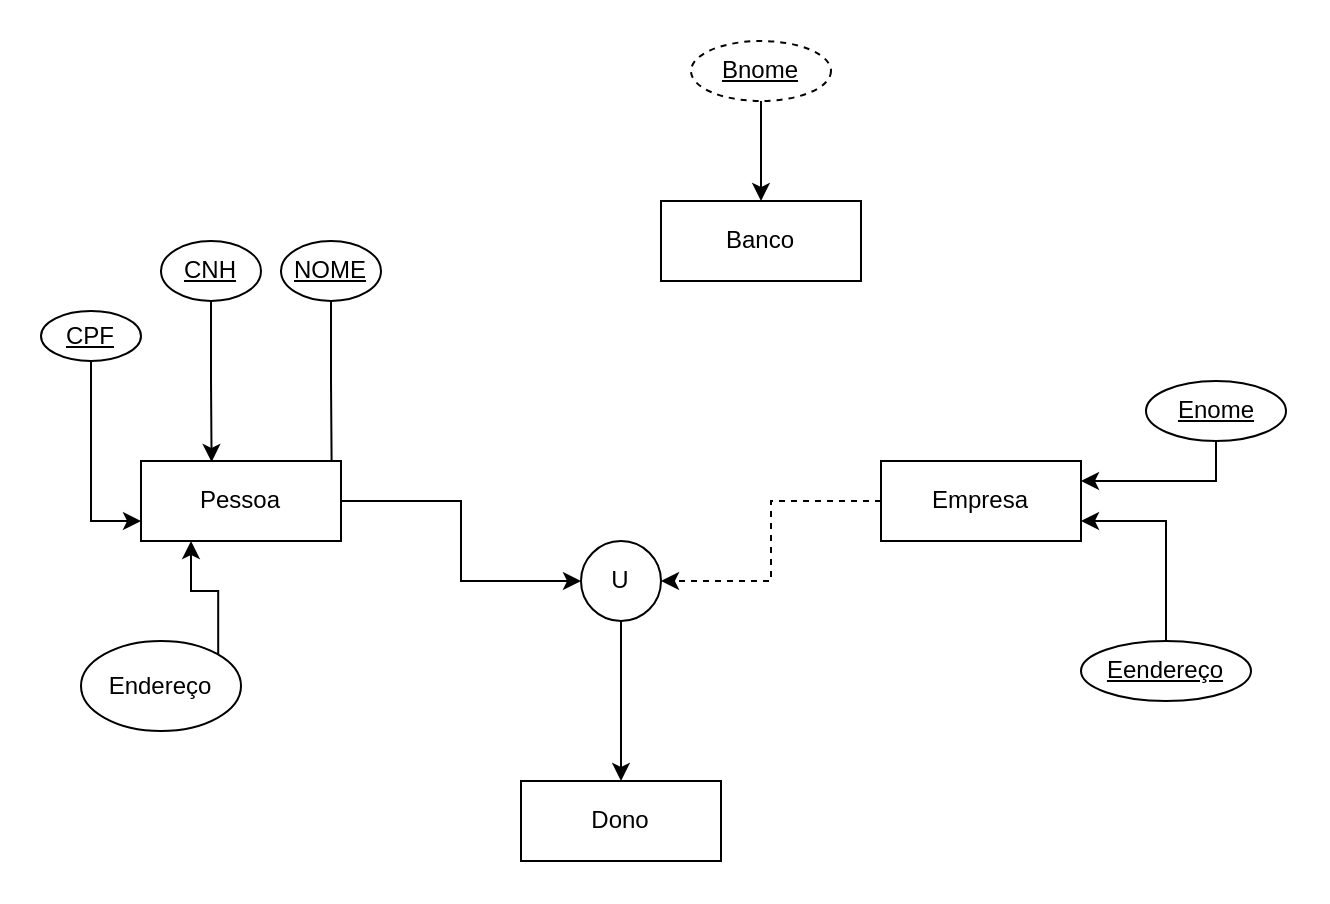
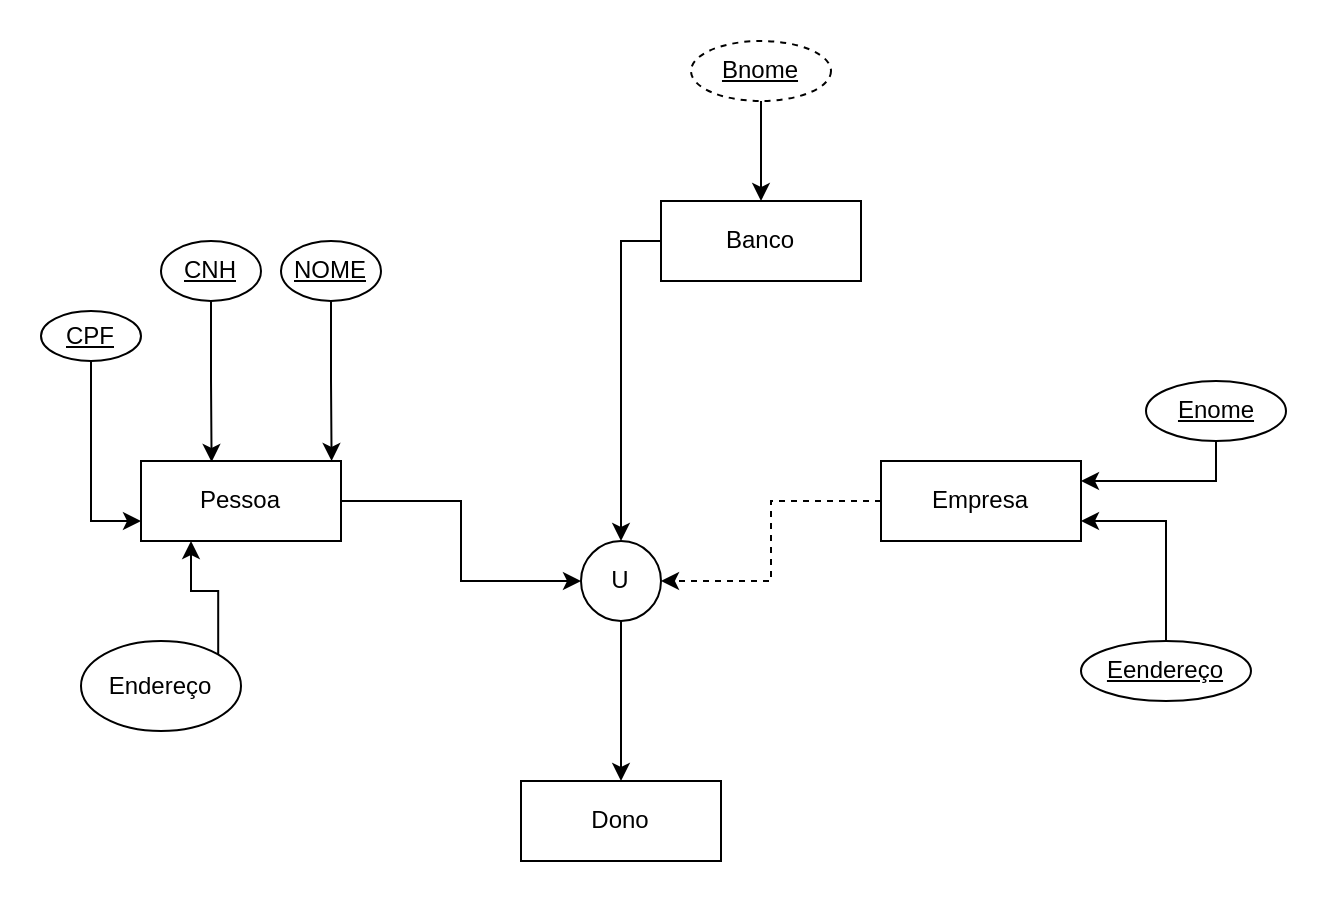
edge "Banco" -> "U": added
edge "NOME" -- "Pessoa": arrowhead none -> classic
